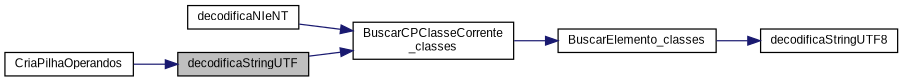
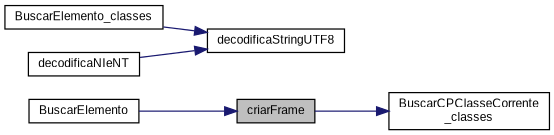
edge "decodificaNIeNT" -> "BuscarCPClasseCorrente _classes": now "decodificaNIeNT" -> "decodificaStringUTF8"
edge "BuscarCPClasseCorrente _classes" -> "BuscarElemento_classes": removed
node "CriaPilhaOperandos": label "CriaPilhaOperandos" -> "BuscarElemento"
node "decodificaStringUTF": label "decodificaStringUTF" -> "criarFrame"
